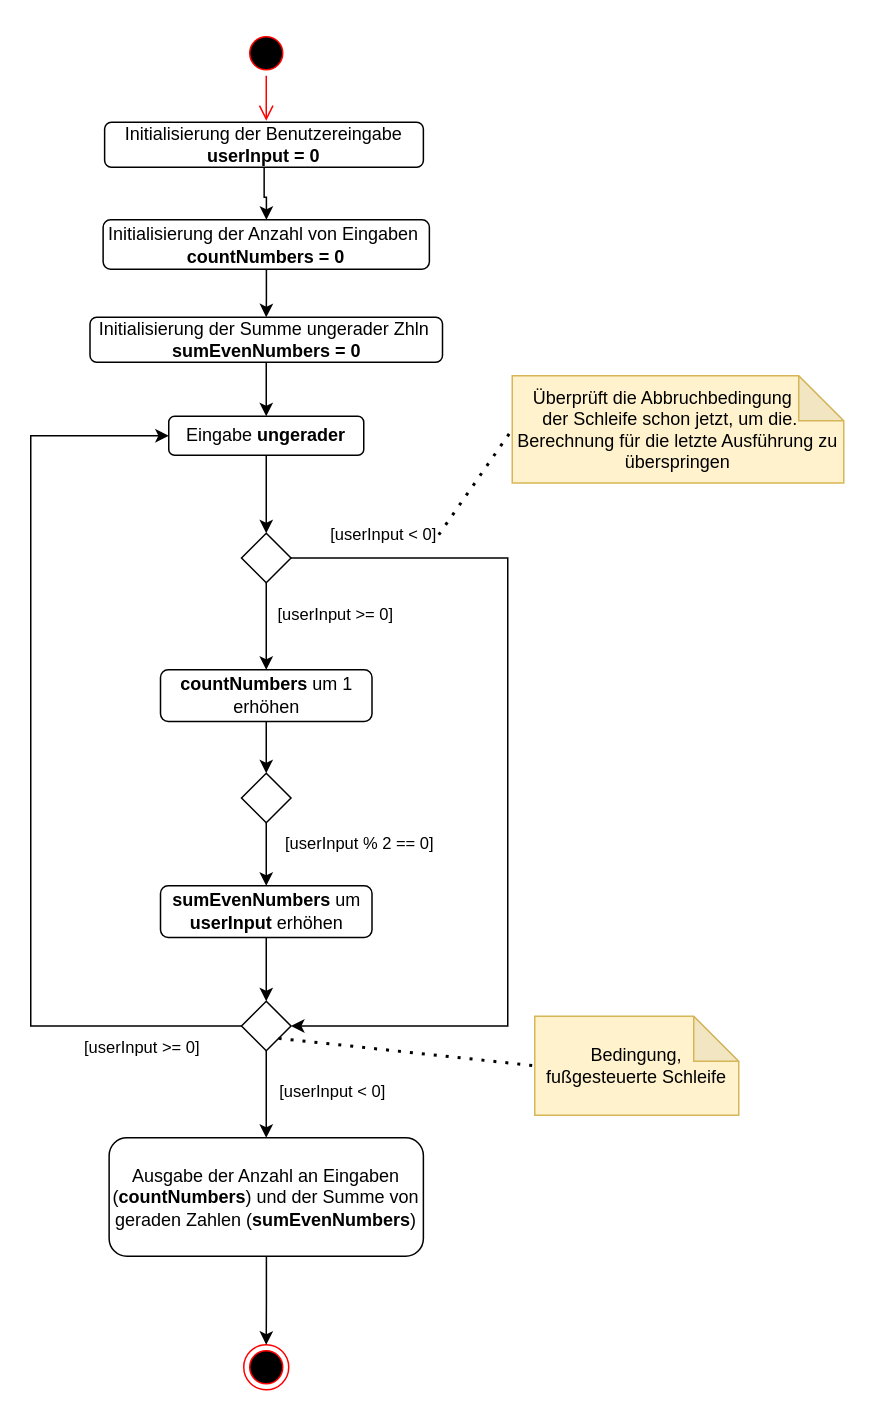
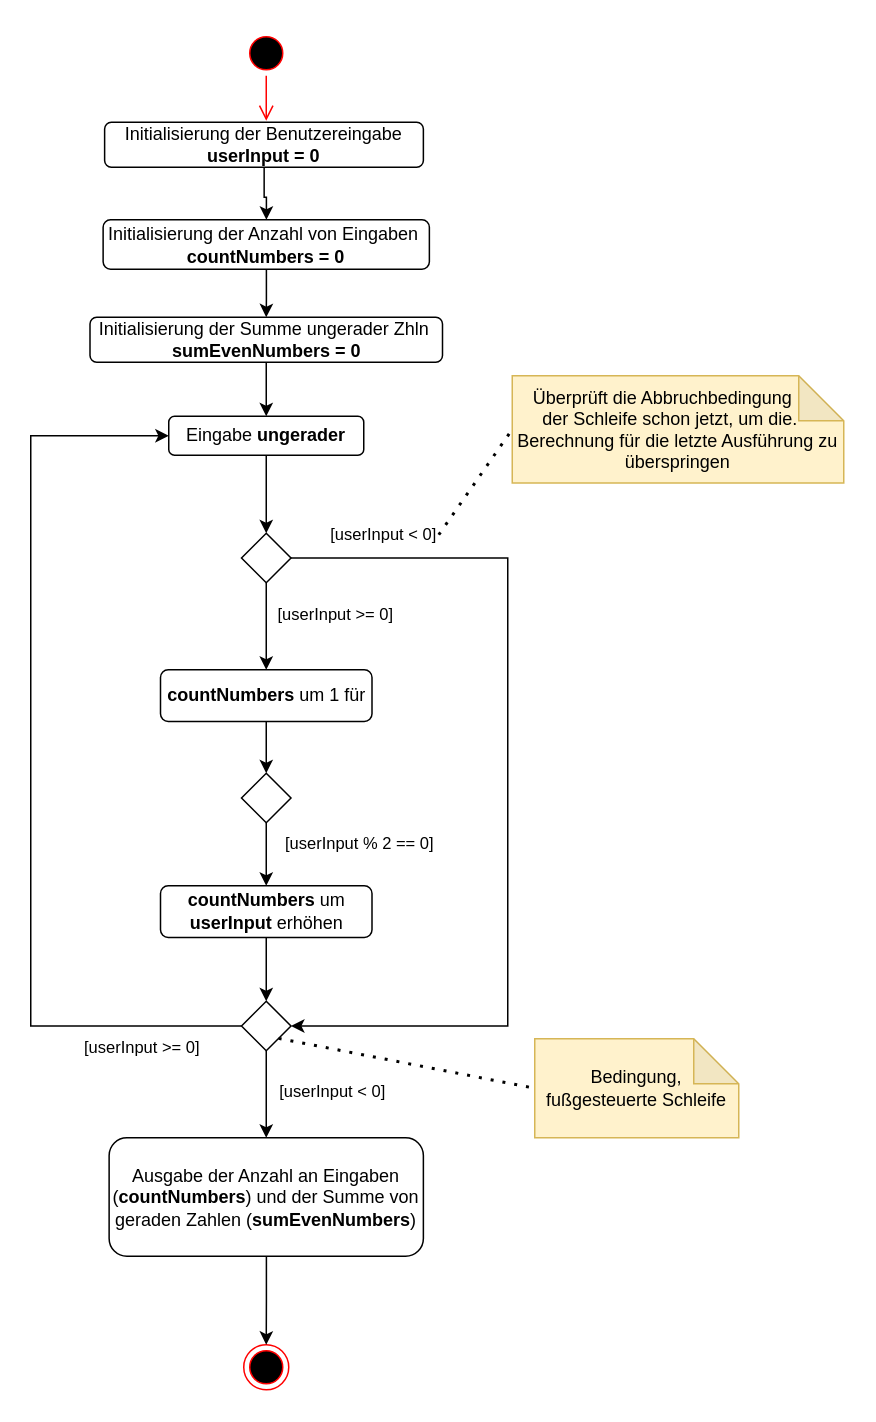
node "countNumbers um 1 erhöhen": label "countNumbers um 1 erhöhen" -> "countNumbers um 1 für"
node "sumEvenNumbers um userInput erhöhen": label "sumEvenNumbers um userInput erhöhen" -> "countNumbers um userInput erhöhen"
node "Bedingung, fußgesteuerte Schleife": moved (637, 1066) -> (637, 1088)
